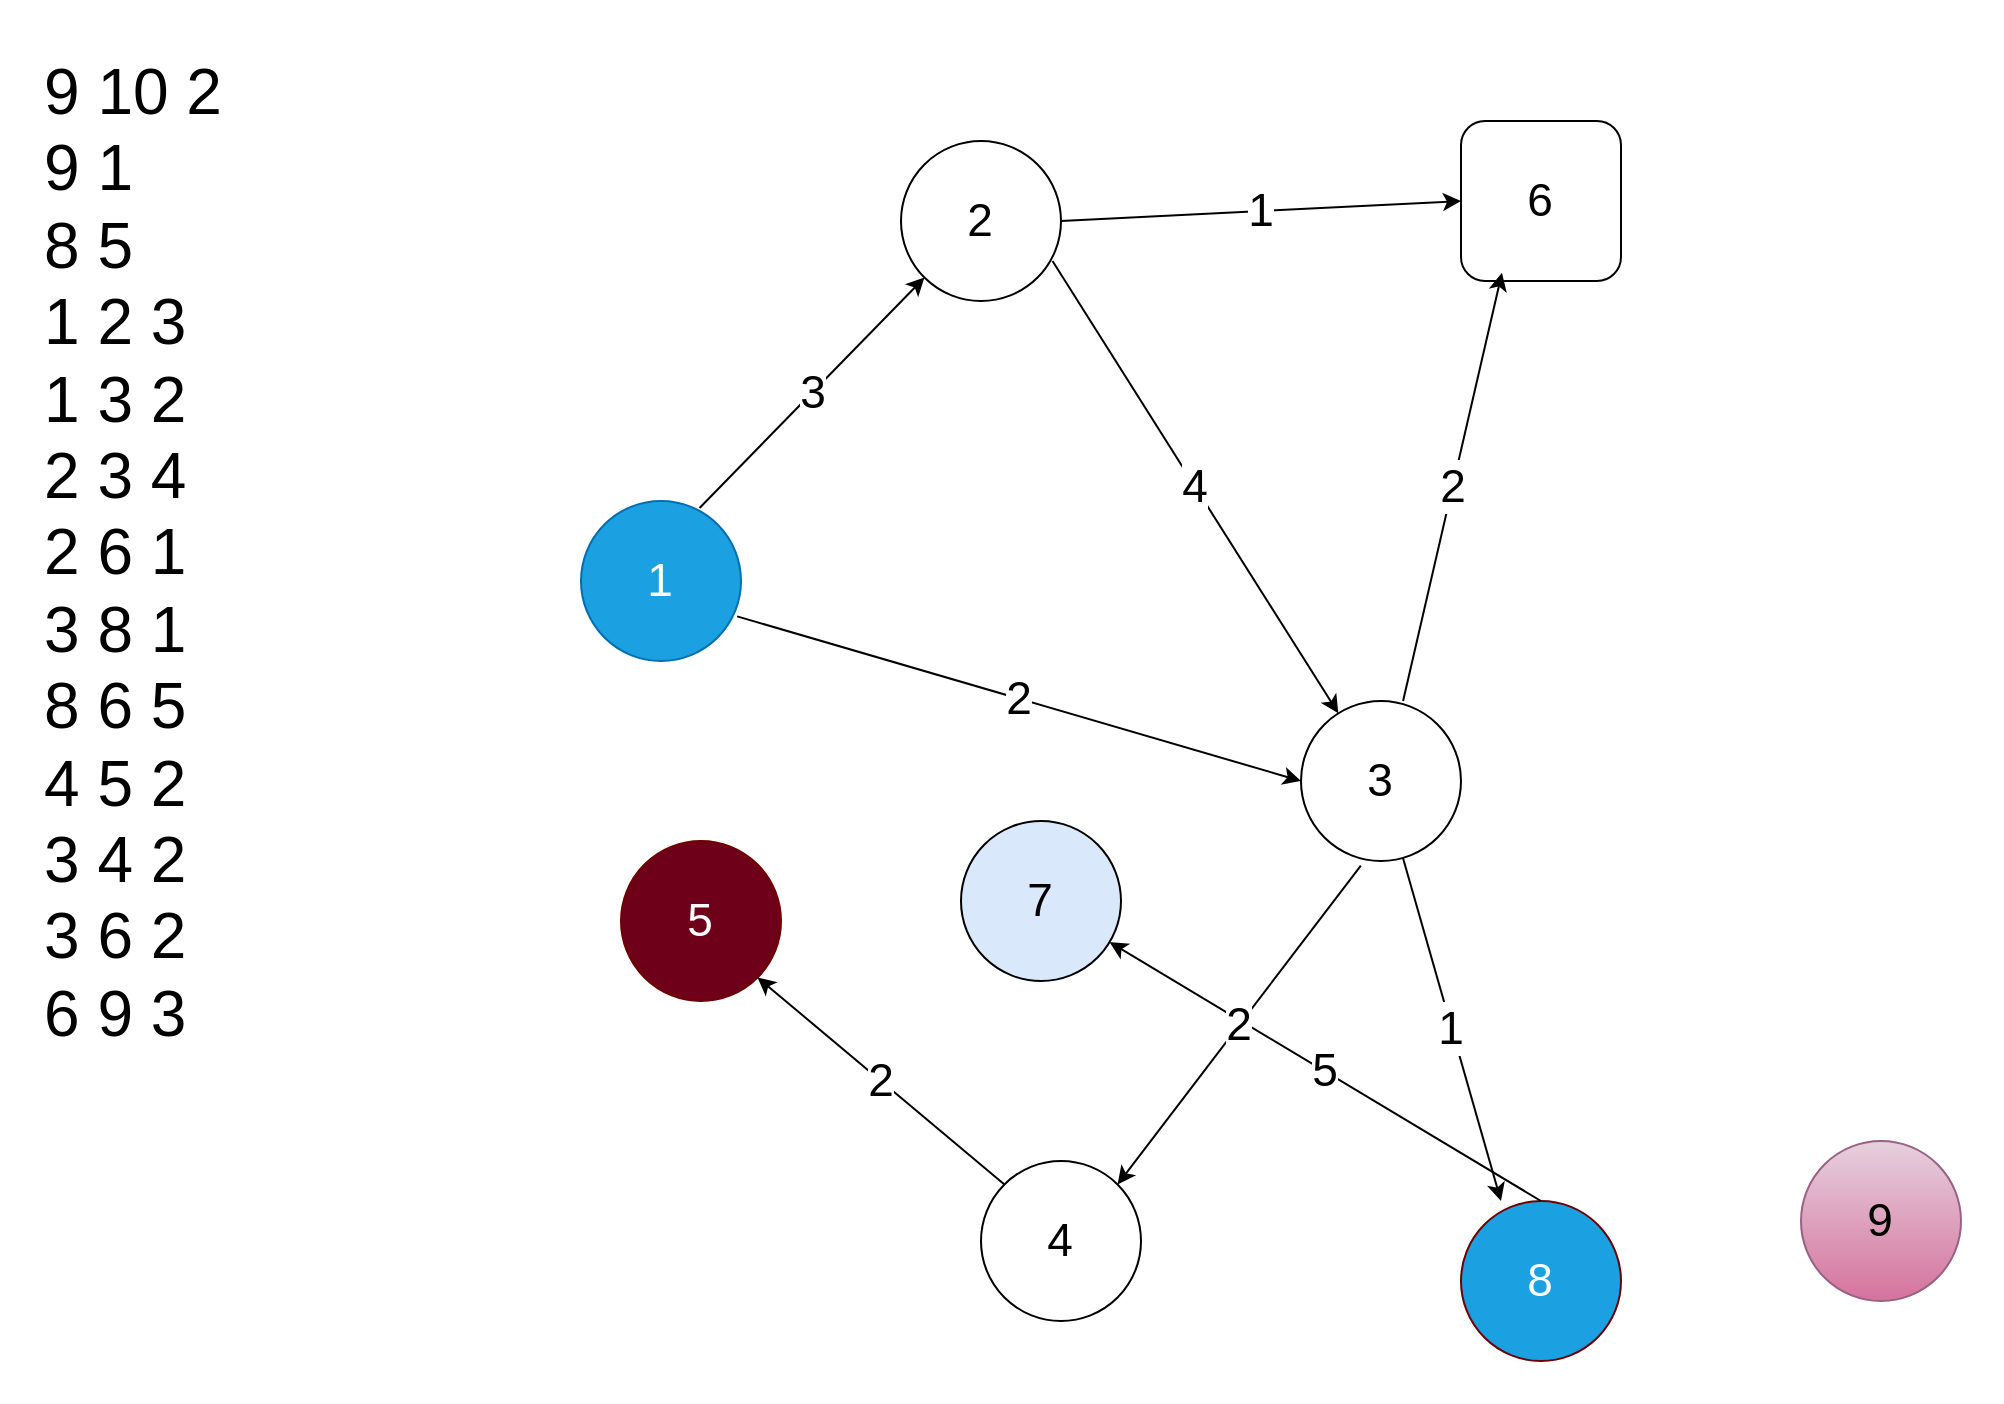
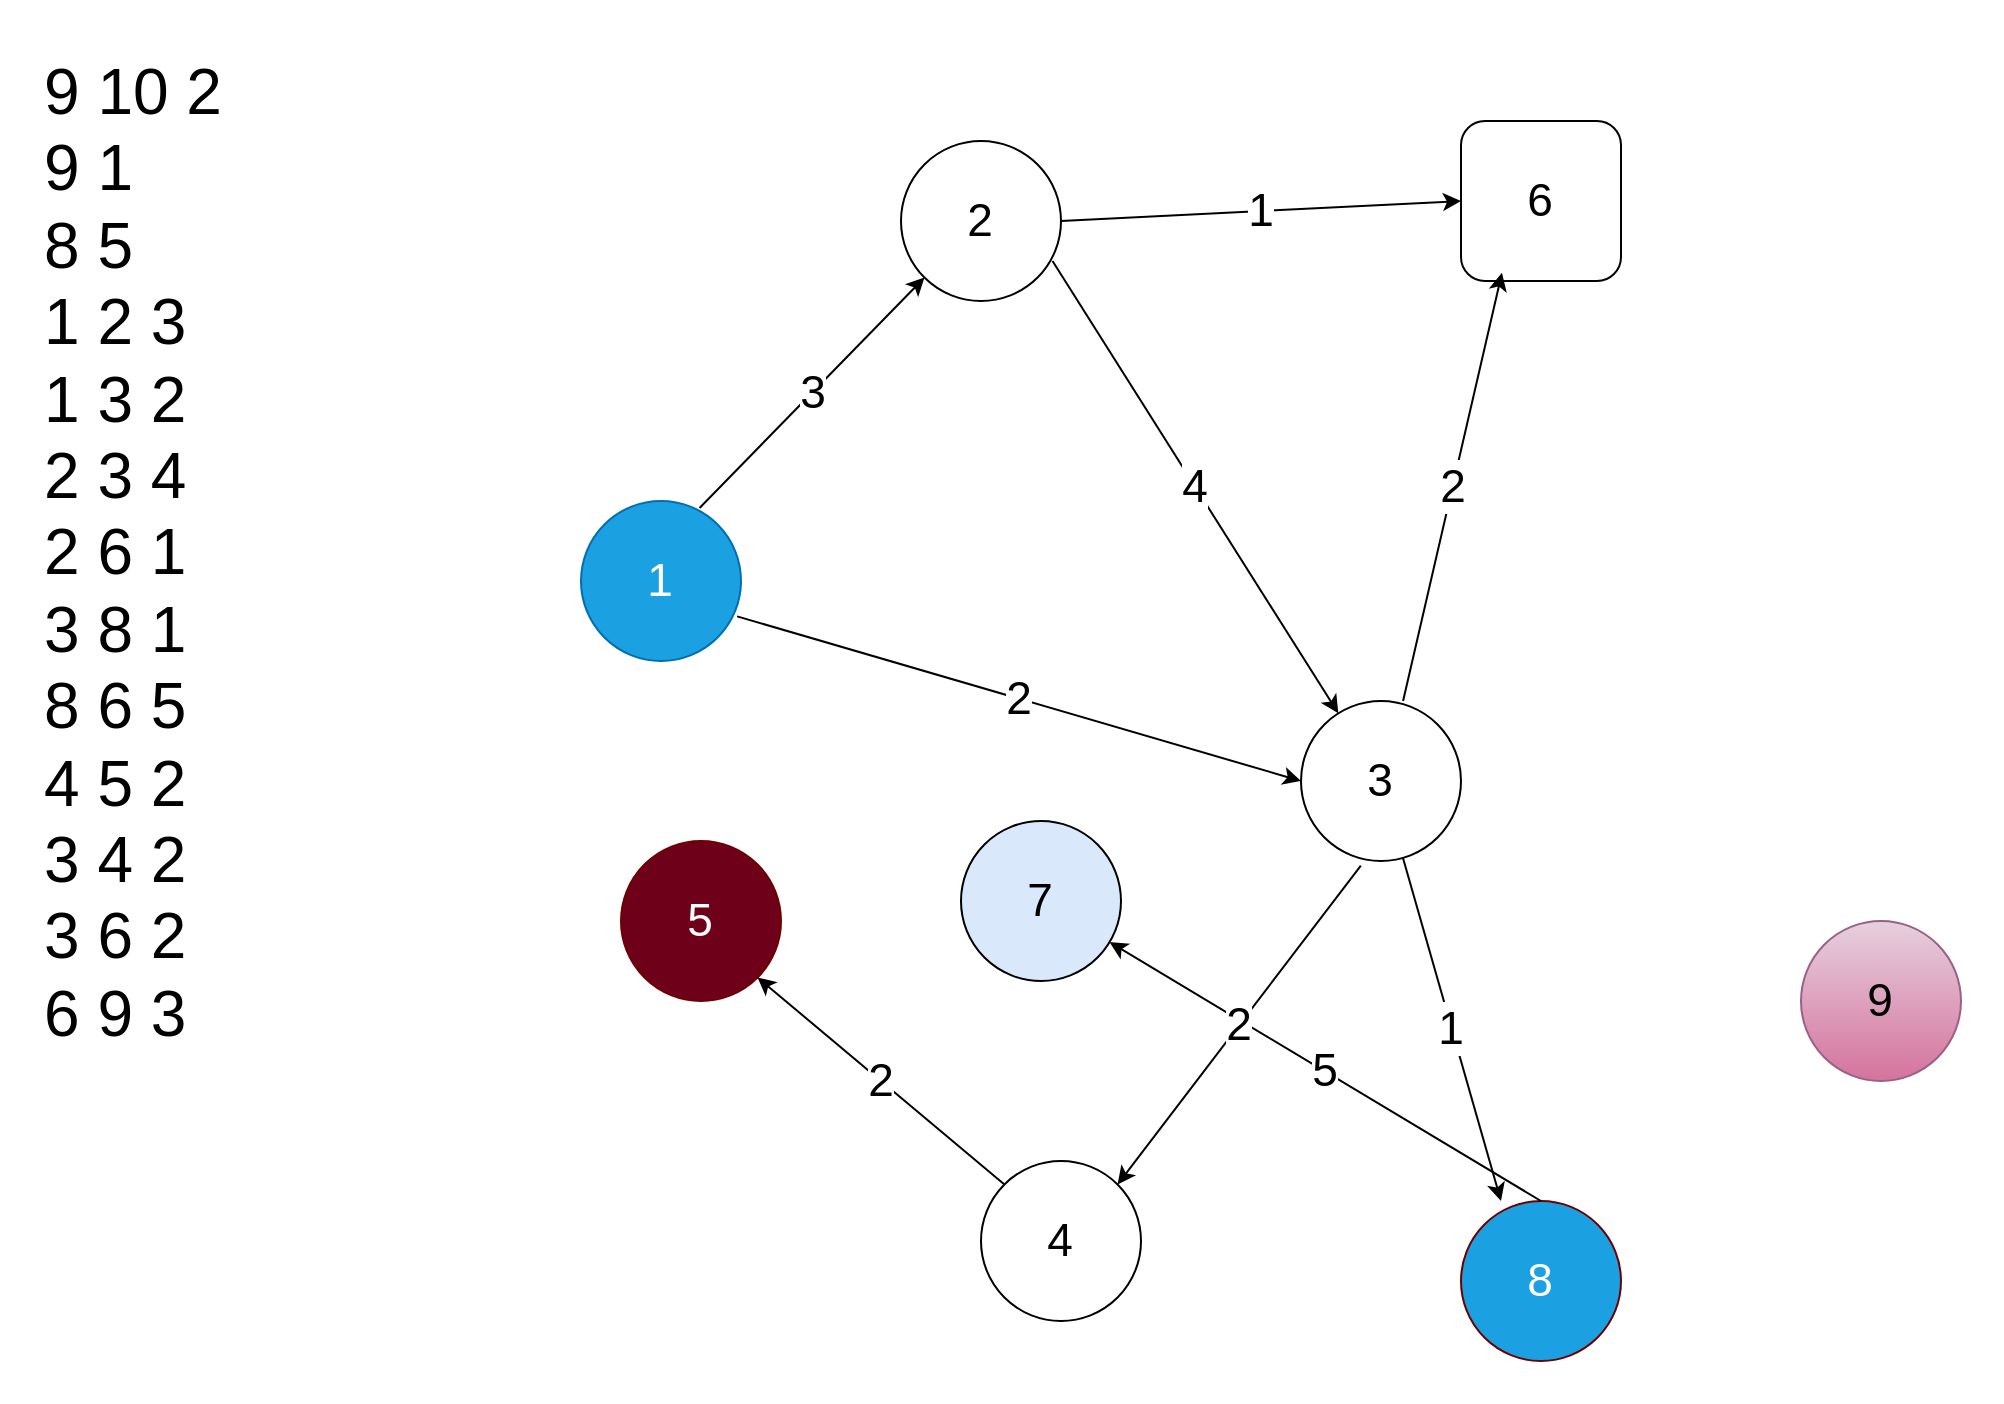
node "9": moved (1881, 1221) -> (1881, 1001)
